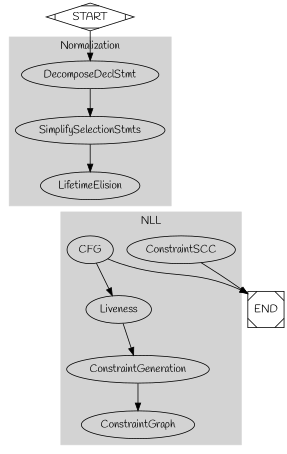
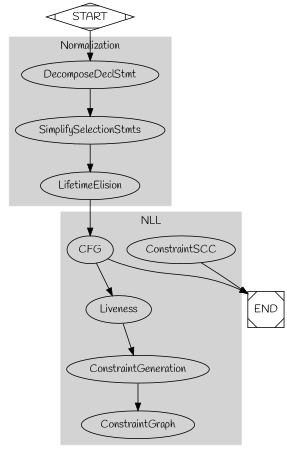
edge "LifetimeElision" -> "CFG": added
